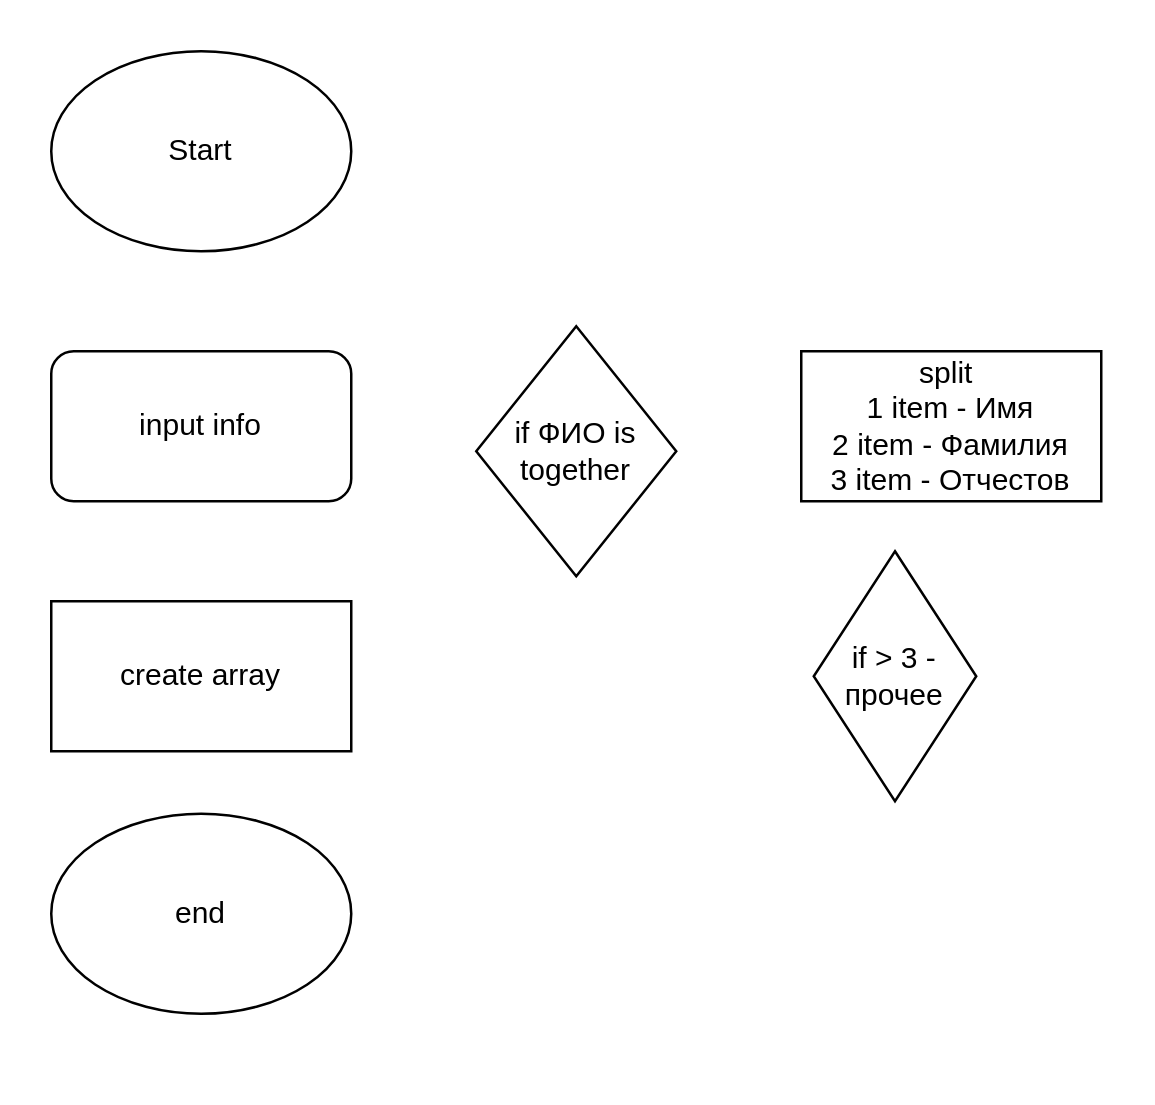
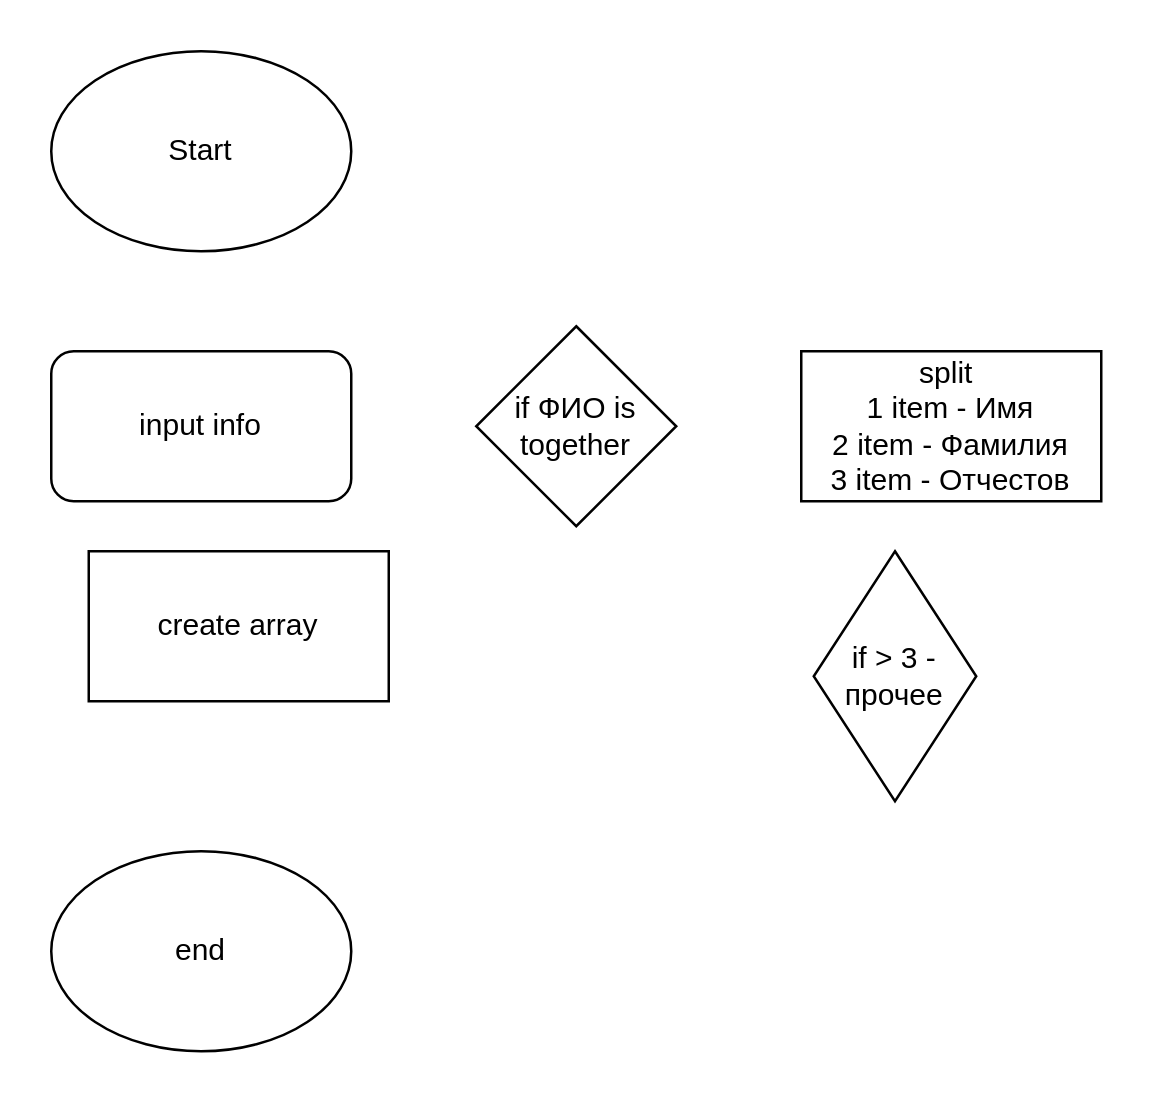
node "if ФИО is together": size 200x250 -> 200x200
node "create array": moved (201, 676) -> (239, 626)
node "end": moved (201, 914) -> (201, 951)
